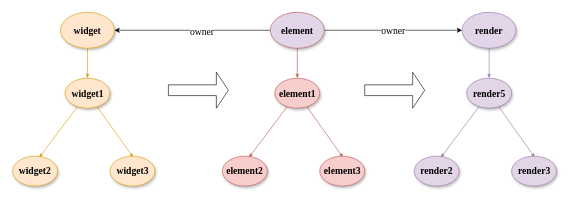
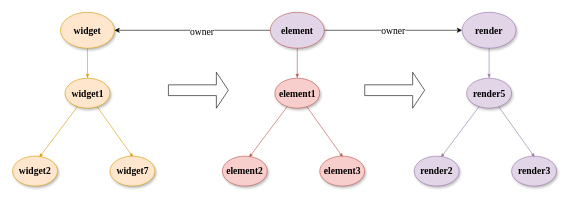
node "widget3": label "widget3" -> "widget7"
